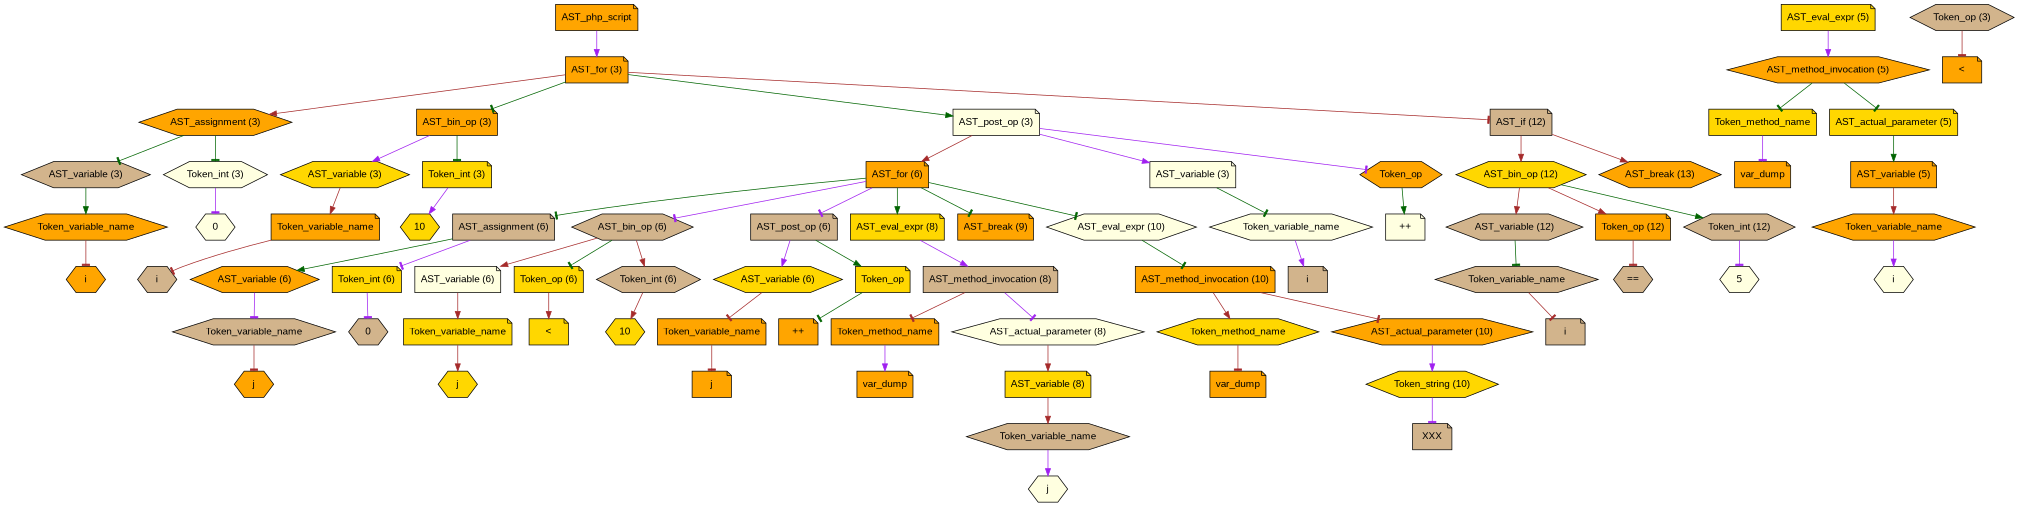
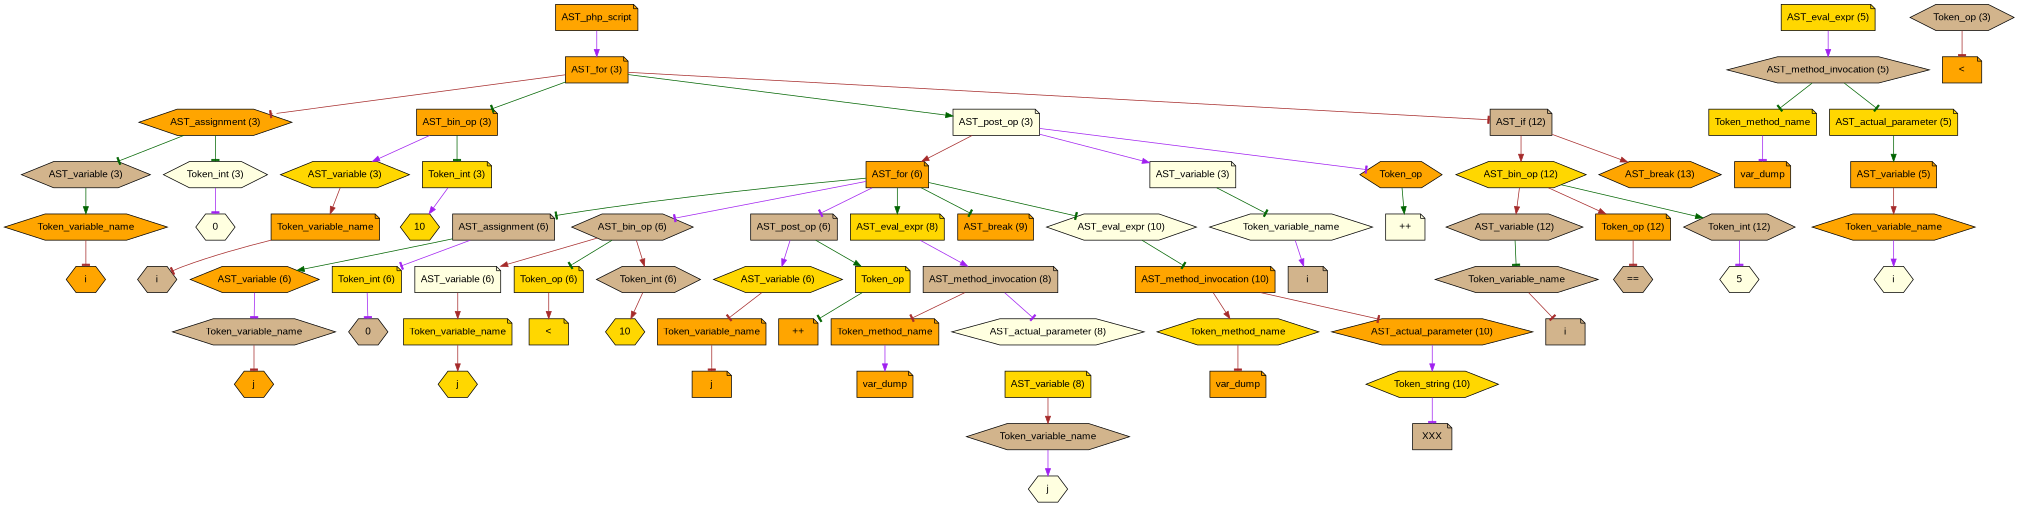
node "AST_method_invocation (5)": fillcolor orange -> tan
edge "AST_for (3)" -> "AST_assignment (3)": arrowhead normal -> tee
edge "AST_actual_parameter (8)" -> "AST_variable (8)": removed
